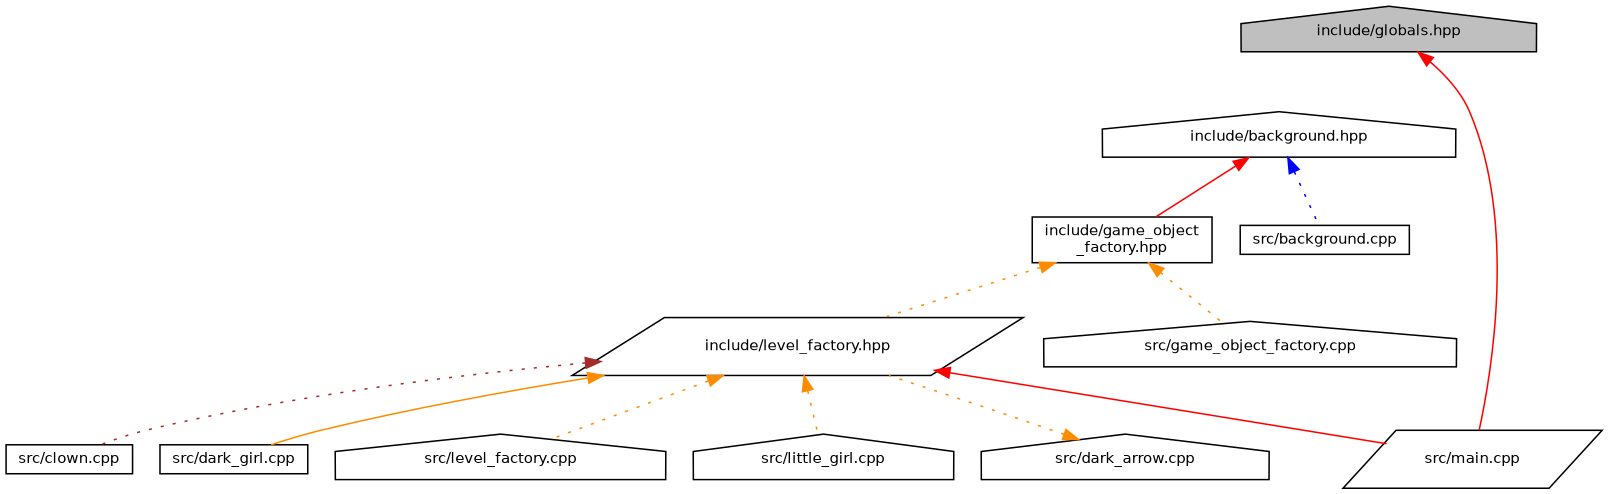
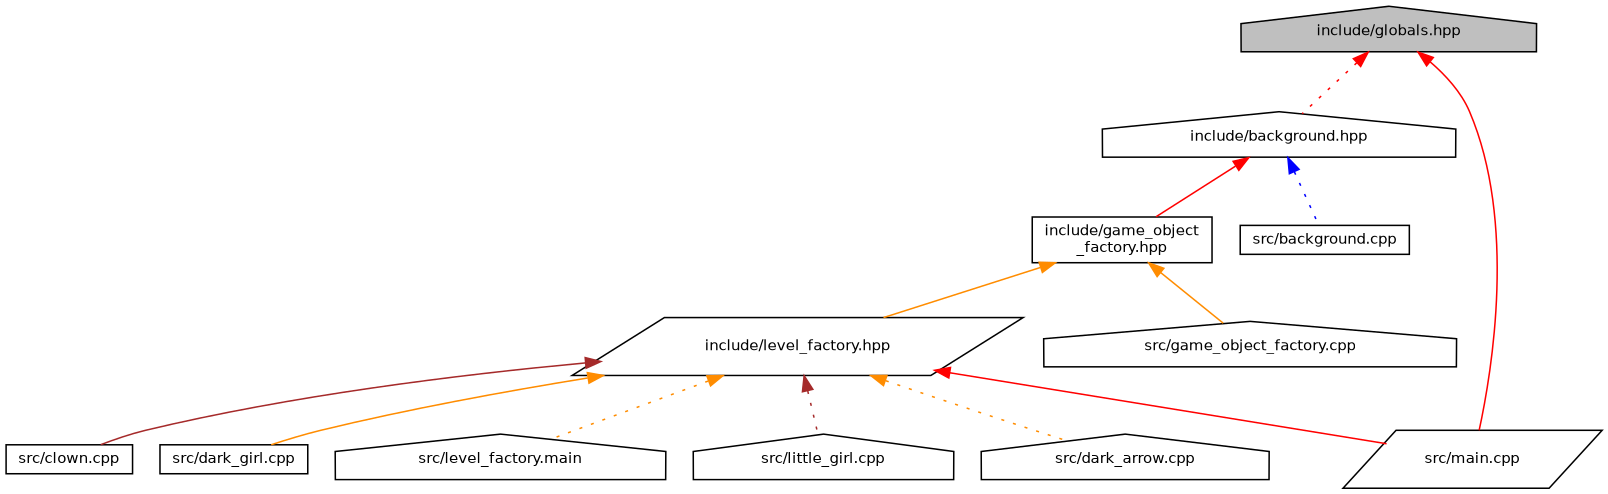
edge "include/background.hpp" -> "include/globals.hpp": added
edge "include/level_factory.hpp" -> "include/game_object _factory.hpp": style dotted -> solid
edge "src/game_object_factory.cpp" -> "include/game_object _factory.hpp": style dotted -> solid
edge "src/clown.cpp" -> "include/level_factory.hpp": style dotted -> solid
edge "include/level_factory.hpp" -> "src/dark_arrow.cpp": reversed
edge "src/little_girl.cpp" -> "include/level_factory.hpp": color darkorange -> brown
node "src/level_factory.cpp": label "src/level_factory.cpp" -> "src/level_factory.main"
